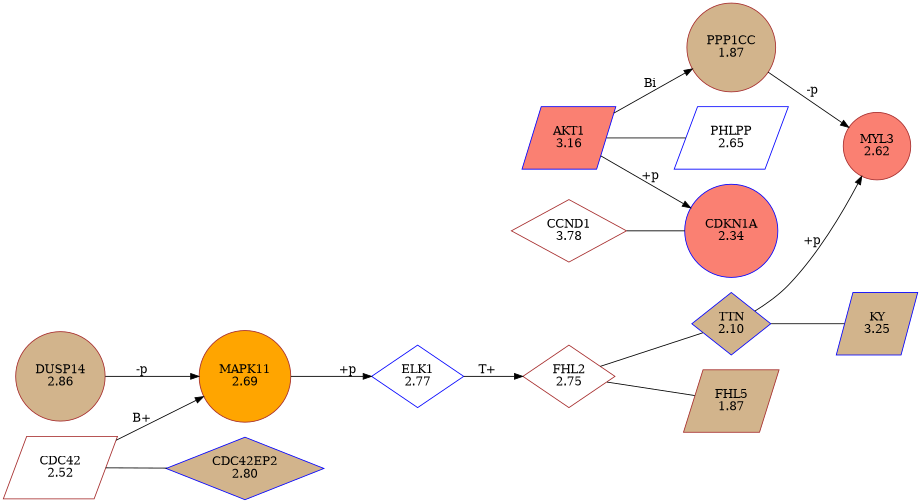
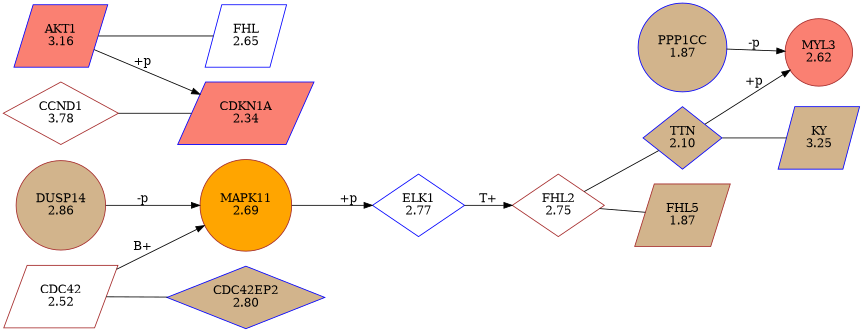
node "PPP1CC 1.87": color brown -> blue
edge "AKT1 3.16" -> "PPP1CC 1.87": removed, label "Bi"
node "PHLPP 2.65": label "PHLPP 2.65" -> "FHL 2.65"
node "CDKN1A 2.34": shape circle -> parallelogram
